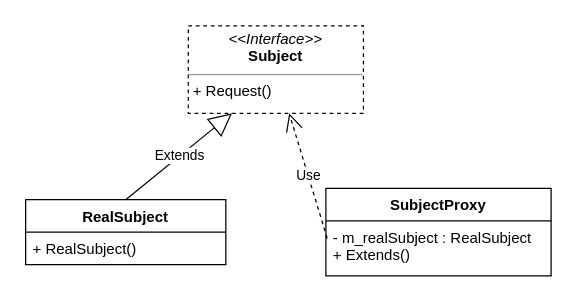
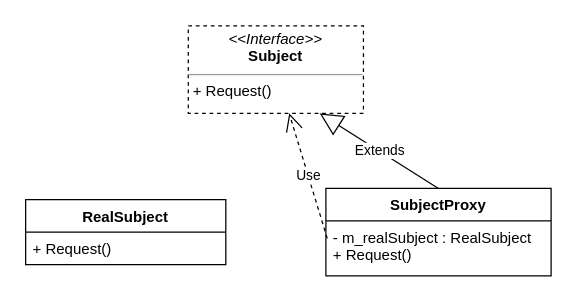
edge "SubjectProxy" -> "<<Interface>> Subject + Request()": added, label "Extends"
edge "RealSubject" -> "<<Interface>> Subject + Request()": removed, label "Extends"
node "- m_realSubject : RealSubject + Extends()": label "- m_realSubject : RealSubject + Extends()" -> "- m_realSubject : RealSubject + Request()"
node "+ RealSubject()": label "+ RealSubject()" -> "+ Request()"
